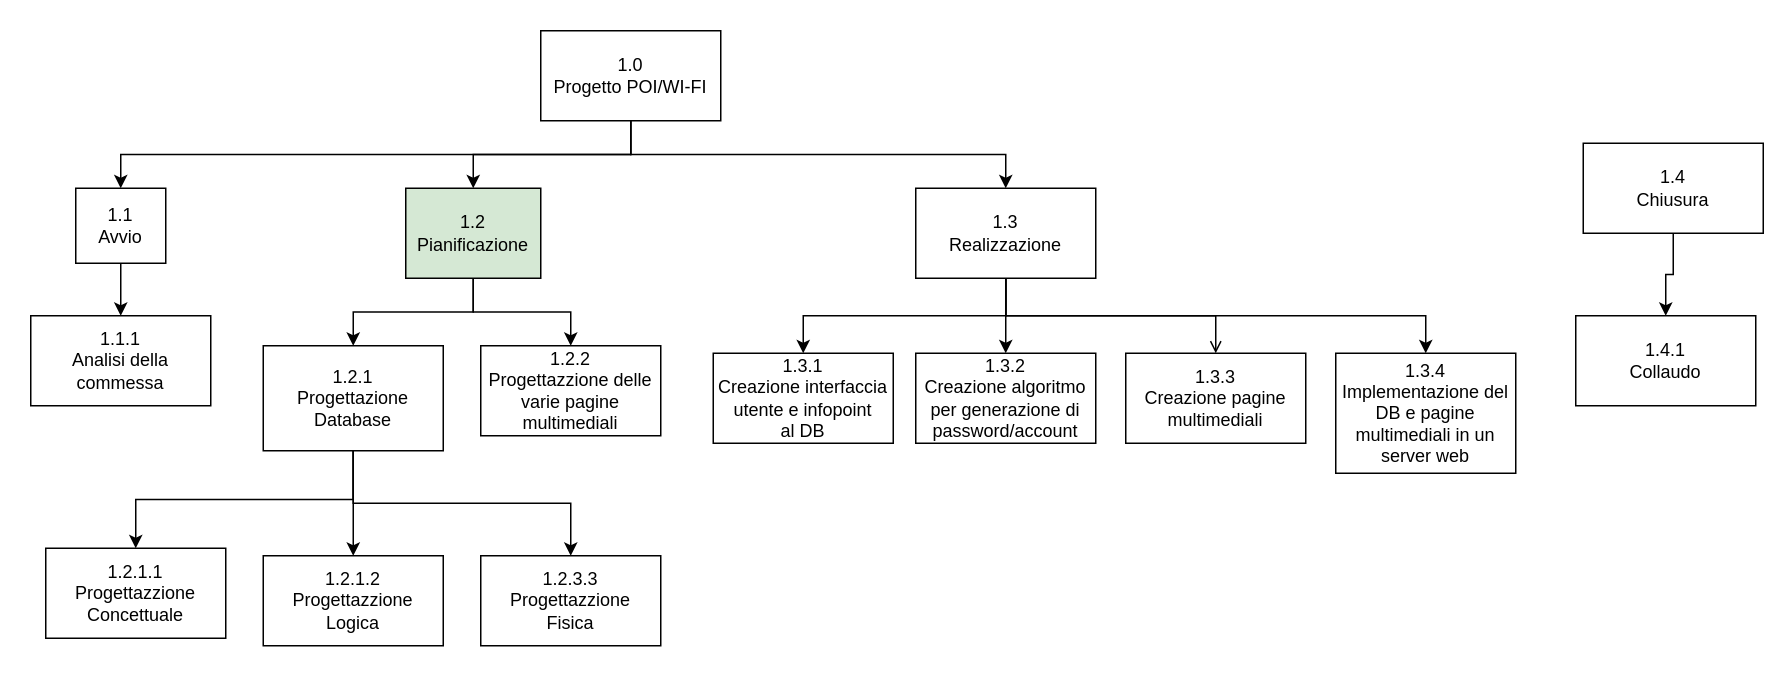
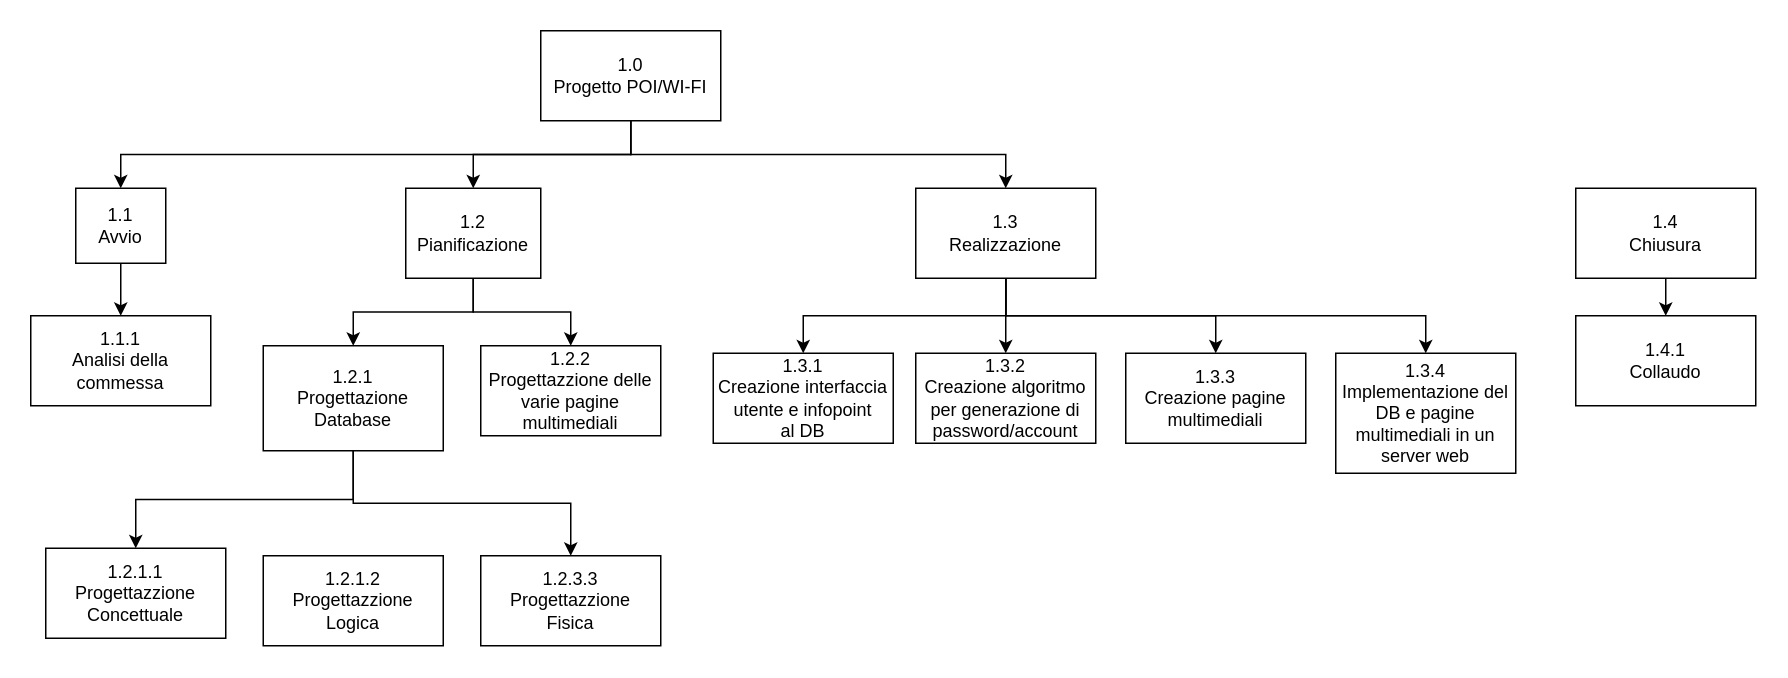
node "1.4 Chiusura": moved (1673, 188) -> (1666, 233)
node "1.2 Pianificazione": fillcolor #d5e8d4 -> #ffffff
edge "1.3 Realizzazione" -> "1.3.3 Creazione pagine multimediali": arrowhead open -> classic
edge "1.2.1 Progettazione Database" -> "1.2.1.2 Progettazzione Logica": removed
